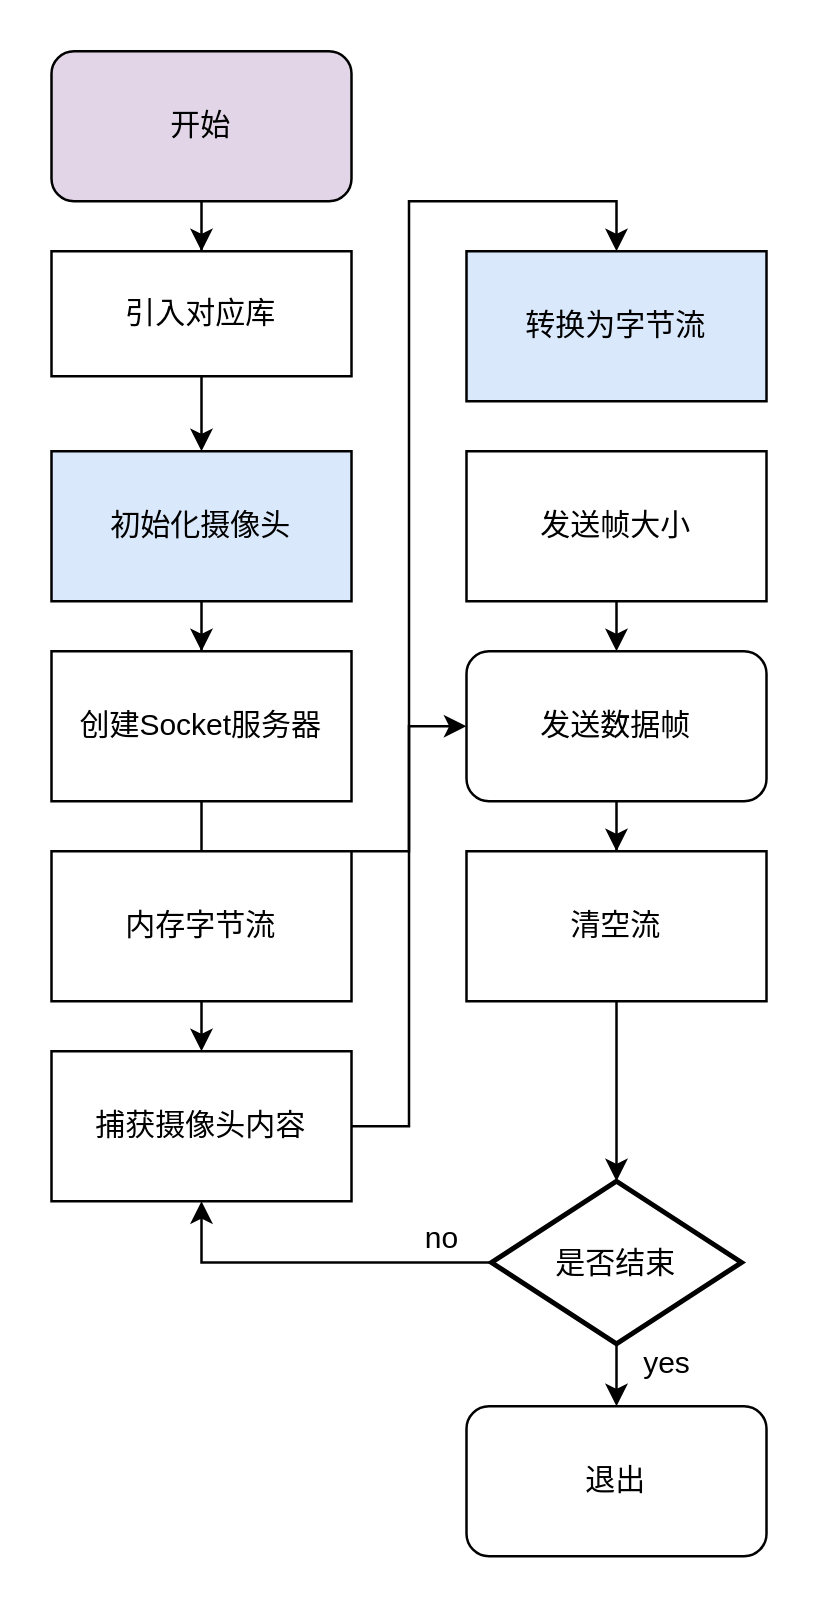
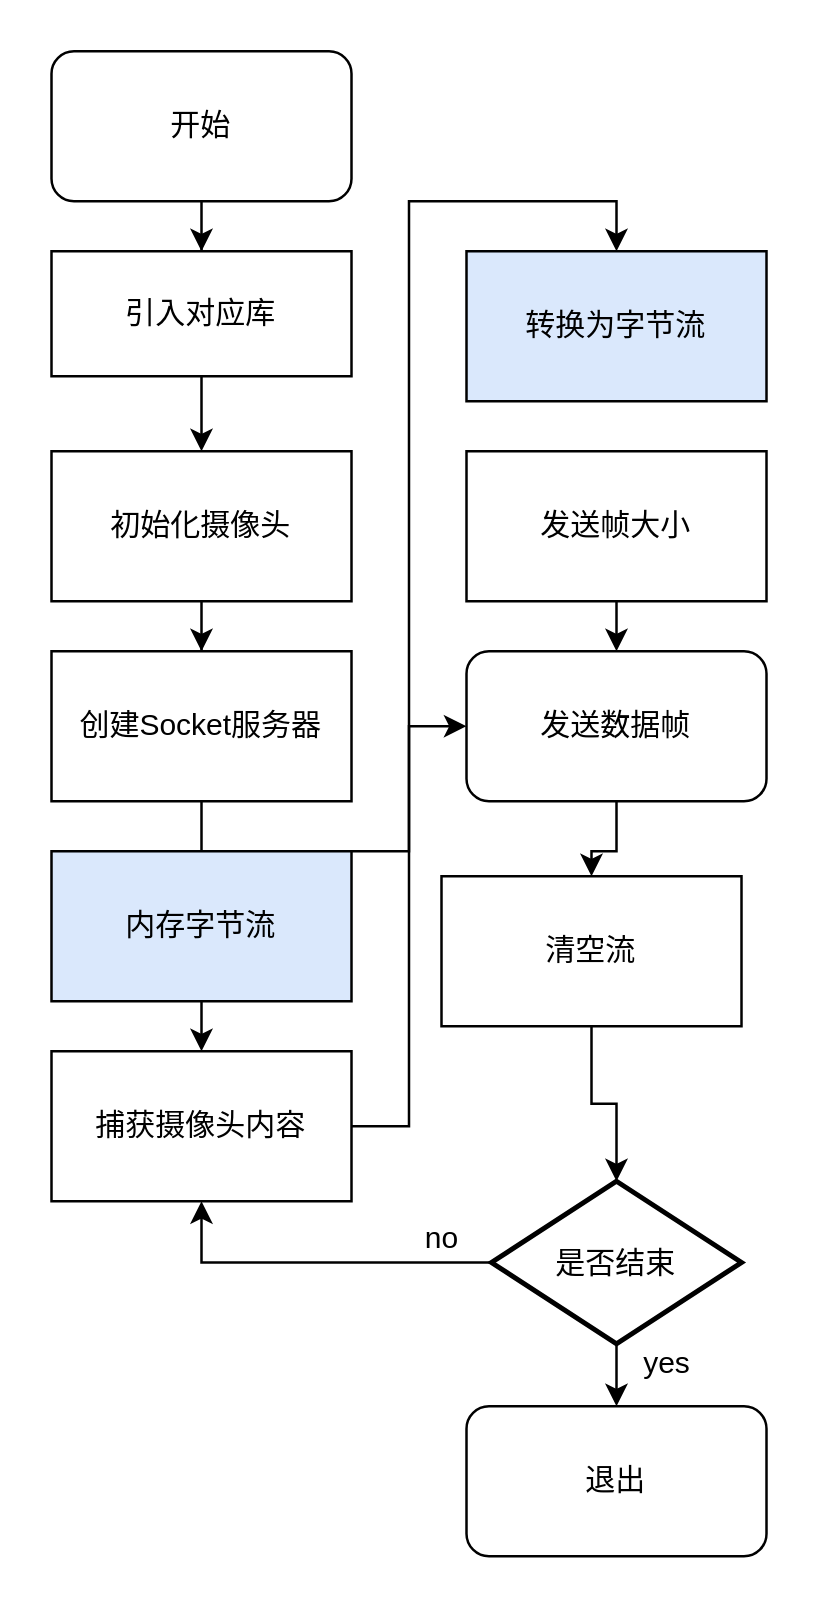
node "开始": fillcolor #e1d5e7 -> #ffffff
node "初始化摄像头": fillcolor #dae8fc -> #ffffff
node "内存字节流": fillcolor #ffffff -> #dae8fc
node "清空流": moved (616, 926) -> (591, 951)
